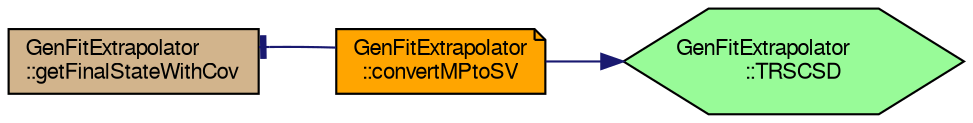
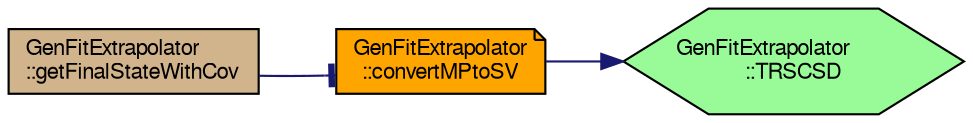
edge "GenFitExtrapolator ::convertMPtoSV" -> "GenFitExtrapolator ::getFinalStateWithCov": reversed
